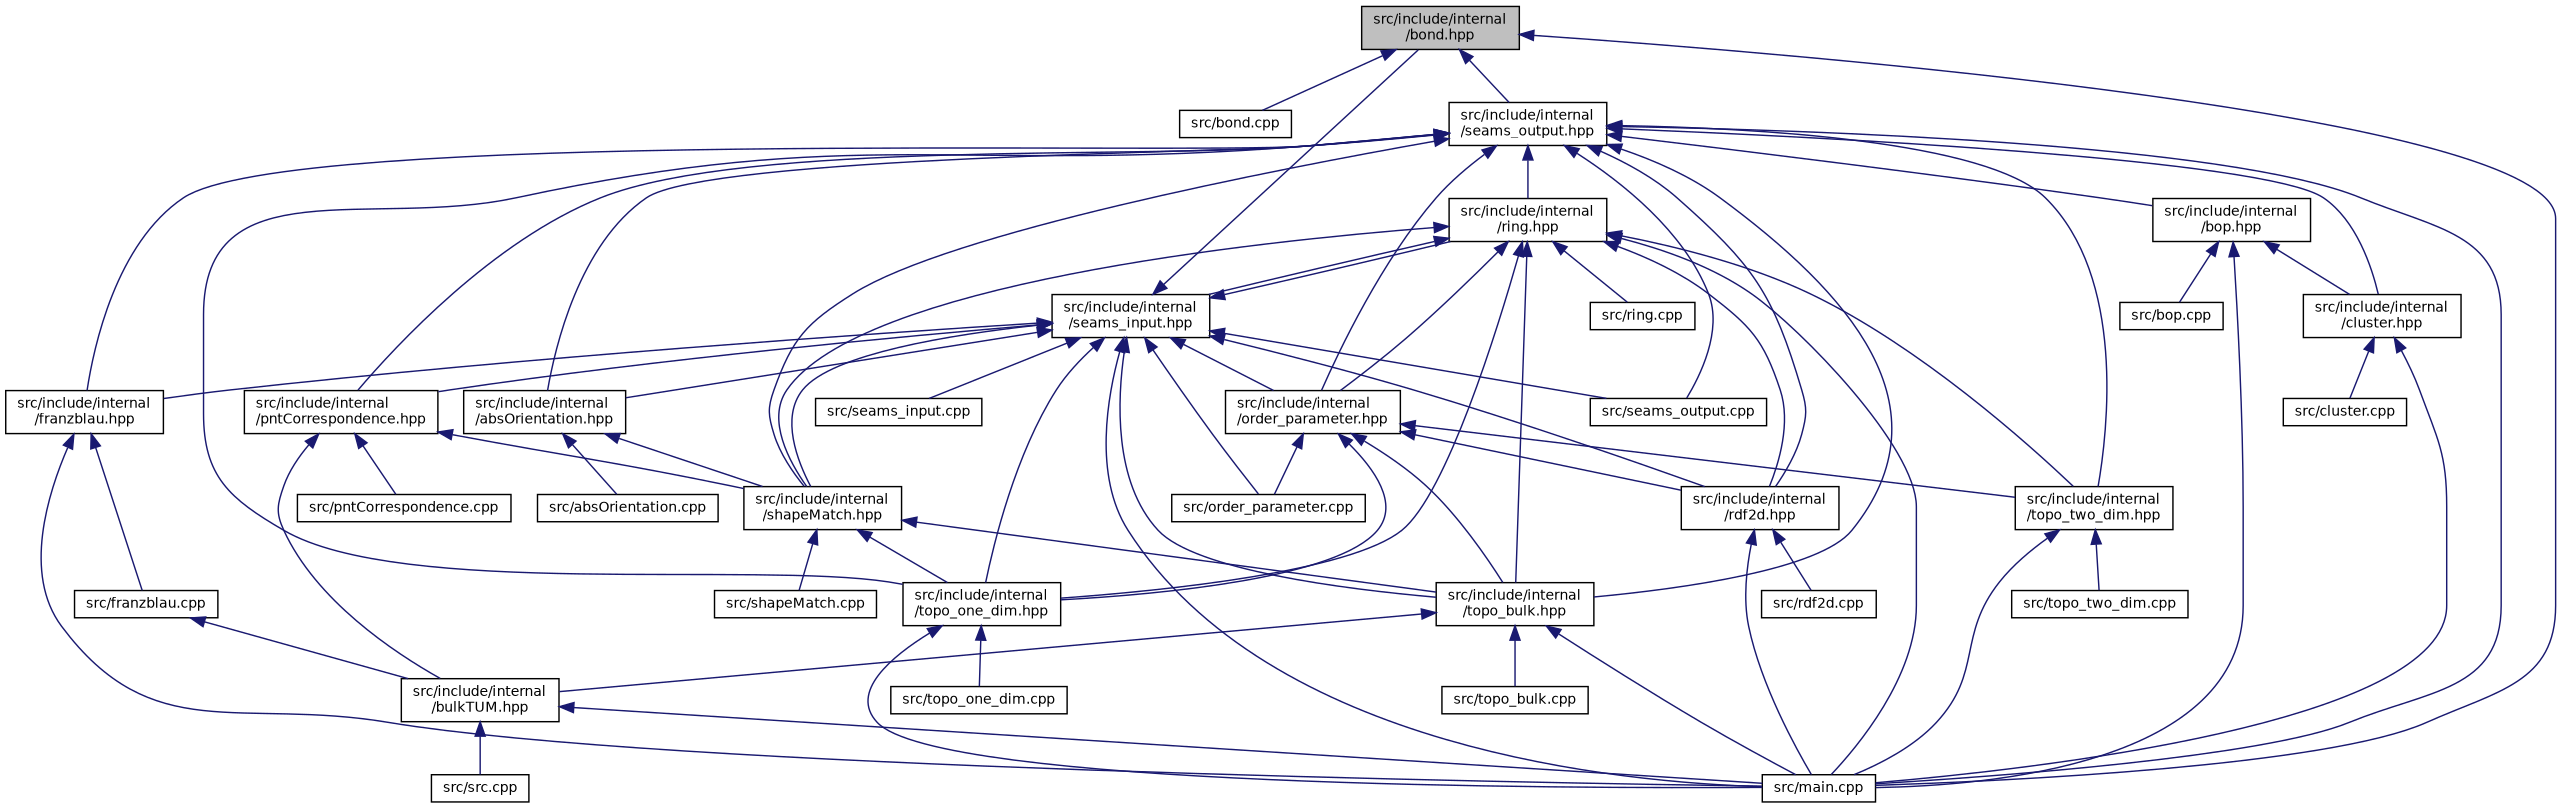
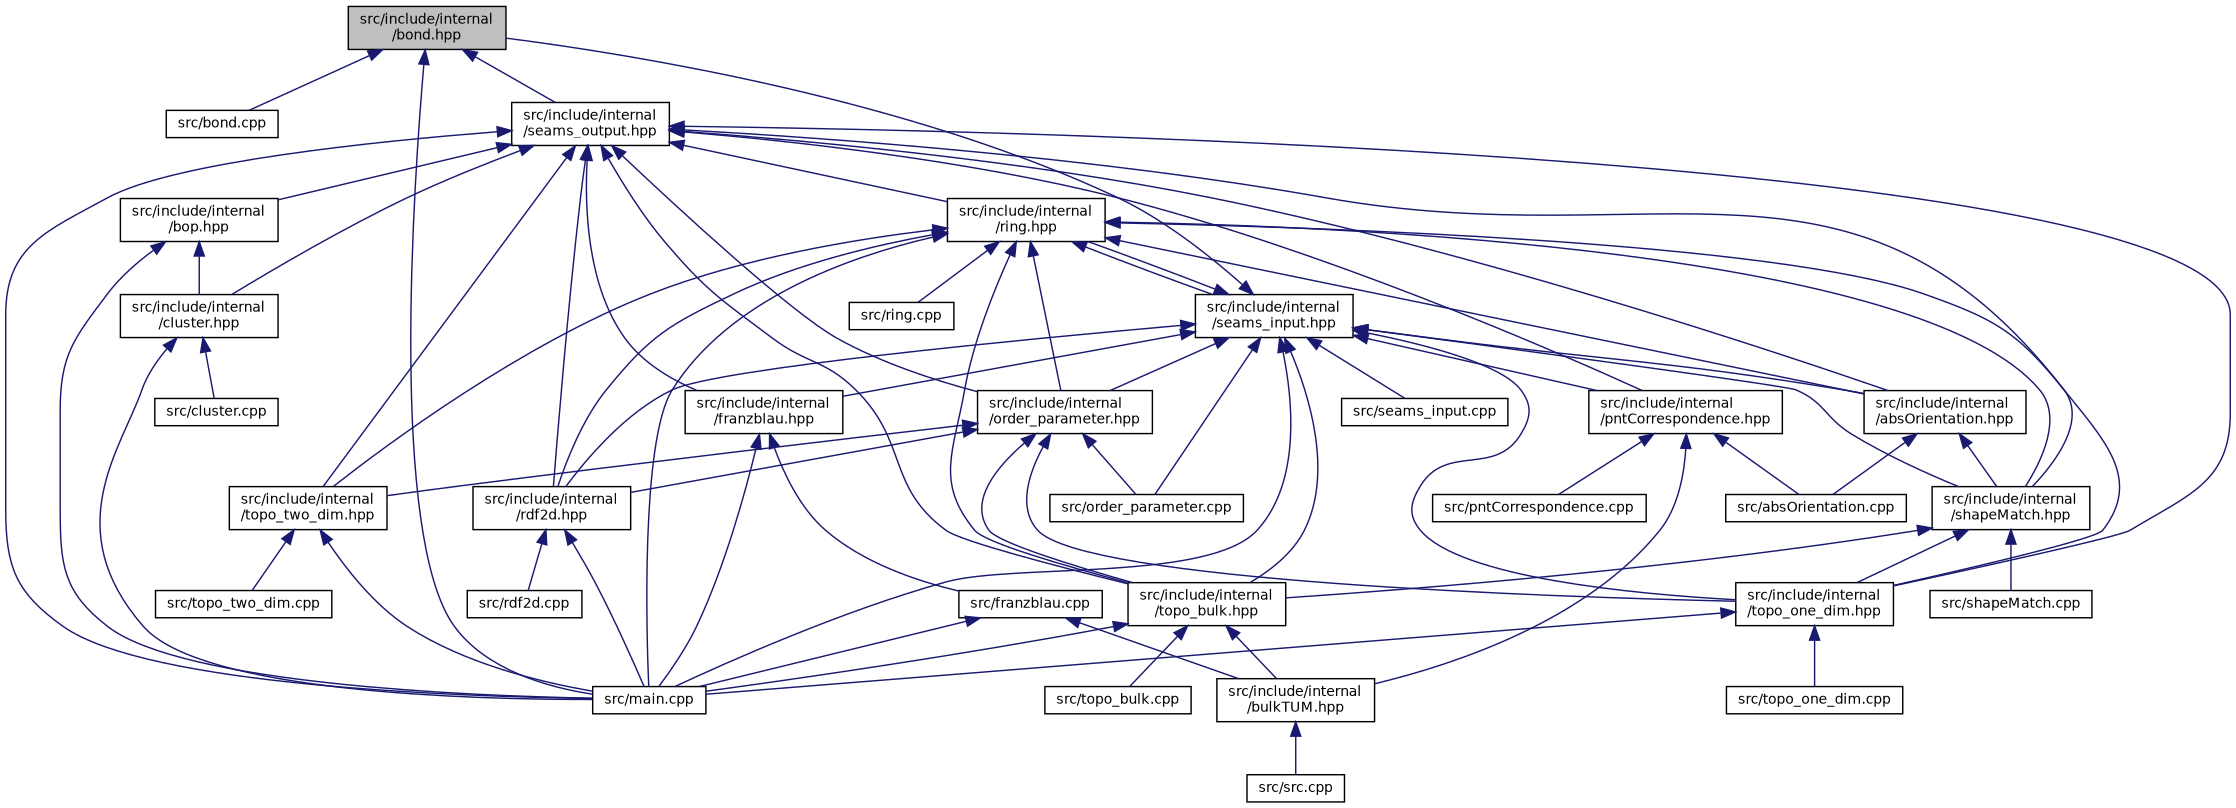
node "src/bop.cpp": removed
edge "src/include/internal /absOrientation.hpp" -> "src/include/internal /ring.hpp": added
node "src/seams_output.cpp": removed
edge "src/include/internal /shapeMatch.hpp" -> "src/include/internal /pntCorrespondence.hpp": now "src/absOrientation.cpp" -> "src/include/internal /pntCorrespondence.hpp"
edge "src/main.cpp" -> "src/include/internal /bulkTUM.hpp": now "src/main.cpp" -> "src/franzblau.cpp"
